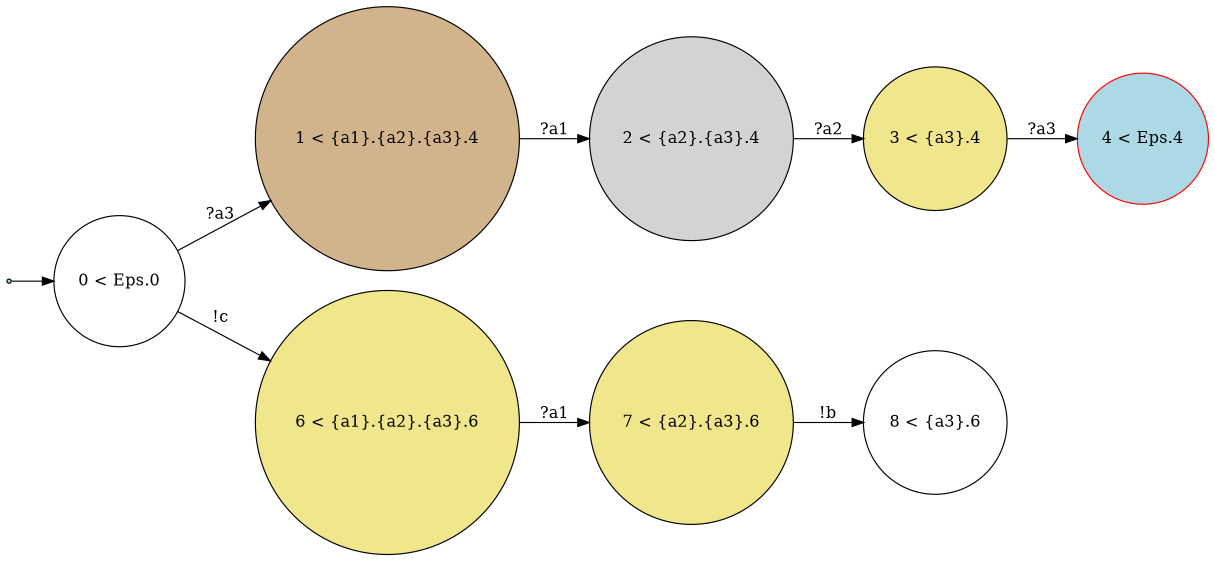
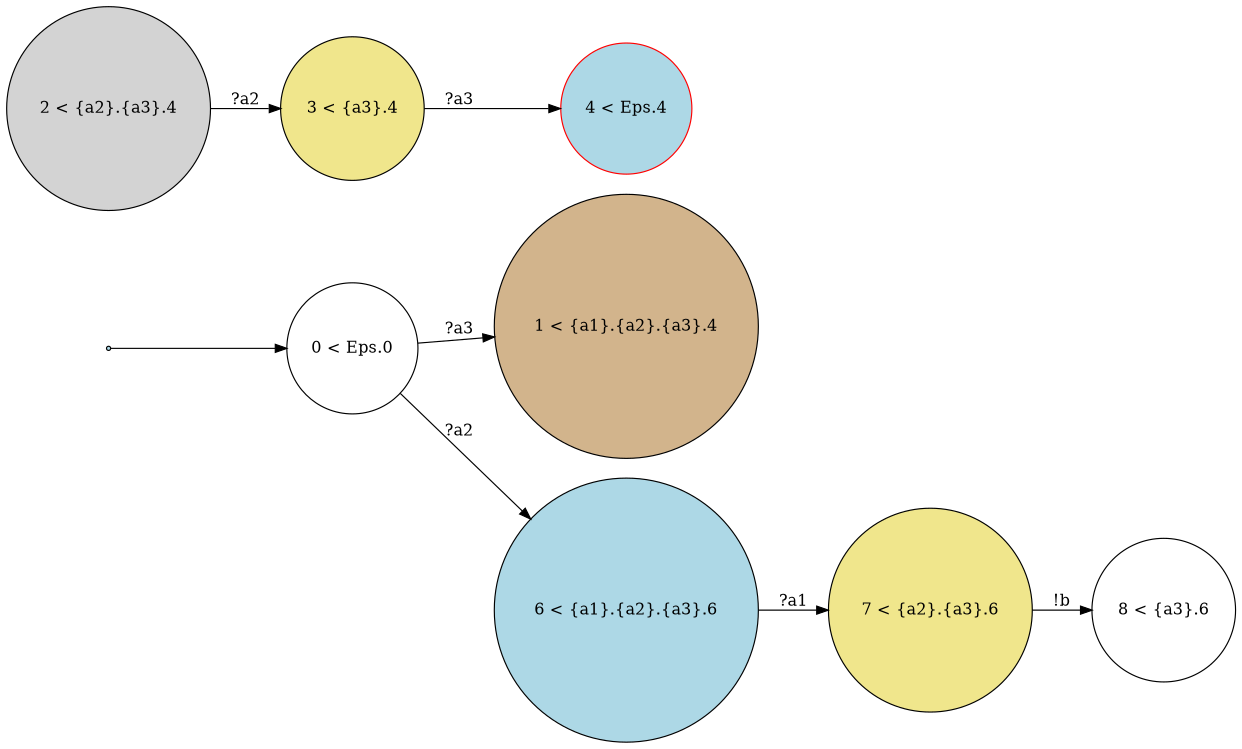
edge "1 < {a1}.{a2}.{a3}.4" -> "2 < {a2}.{a3}.4": removed, label "?a1"
edge "0 < Eps.0" -> "6 < {a1}.{a2}.{a3}.6": label "!c" -> "?a2"
node "6 < {a1}.{a2}.{a3}.6": fillcolor khaki -> lightblue
